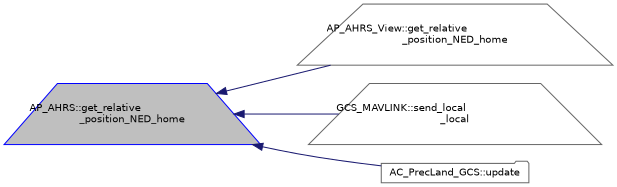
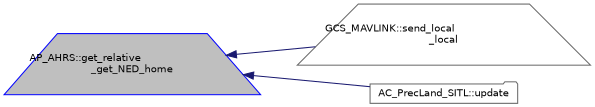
node "AP_AHRS_View::get_relative _position_NED_home": removed
node "AP_AHRS::get_relative _position_NED_home": label "AP_AHRS::get_relative _position_NED_home" -> "AP_AHRS::get_relative _get_NED_home"
node "AC_PrecLand_GCS::update": label "AC_PrecLand_GCS::update" -> "AC_PrecLand_SITL::update"
